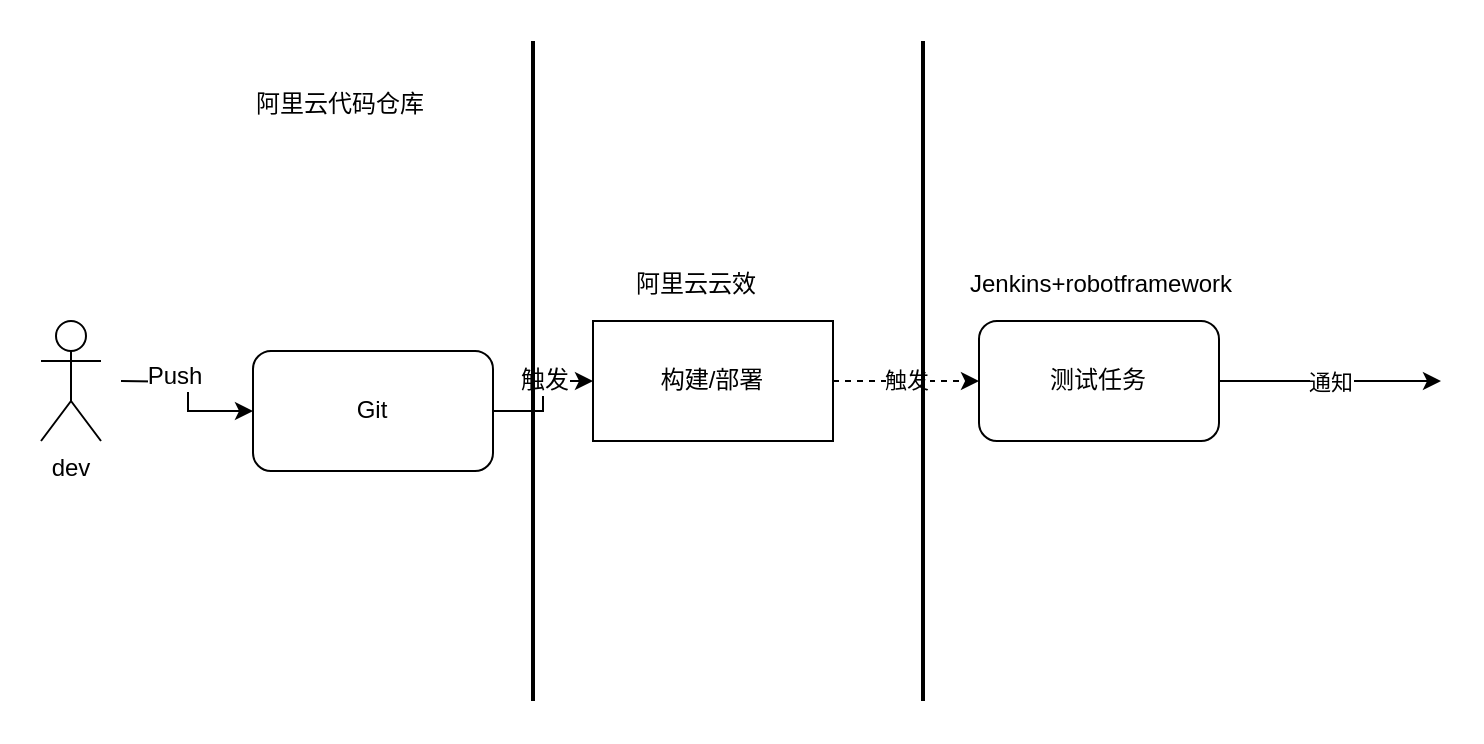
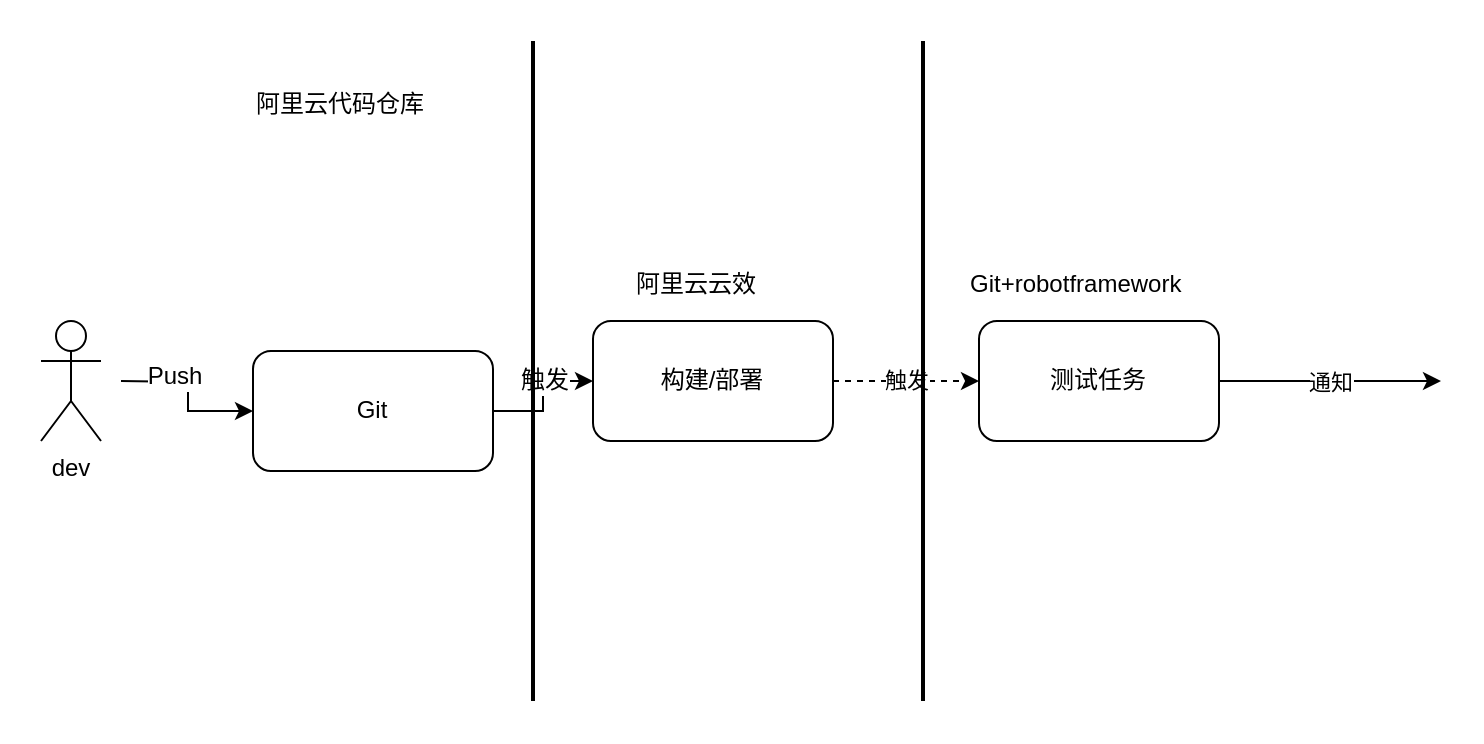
node "Jenkins+robotframework": label "Jenkins+robotframework" -> "Git+robotframework"
node "构建/部署": shape rectangle -> rounded rectangle
